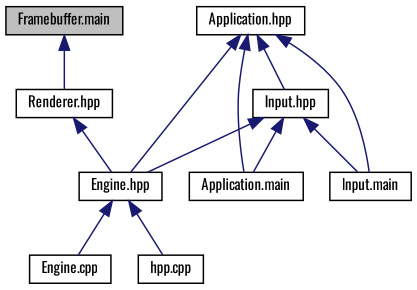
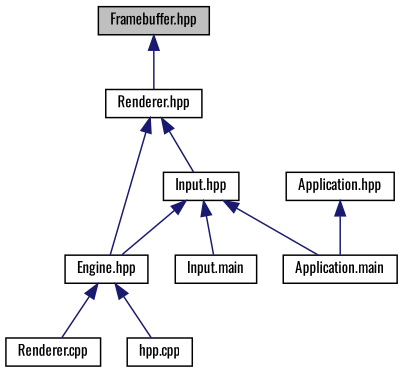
node "Framebuffer.main": label "Framebuffer.main" -> "Framebuffer.hpp"
edge "Input.hpp" -> "Application.hpp": now "Input.hpp" -> "Renderer.hpp"
edge "Input.main" -> "Application.hpp": removed
edge "Engine.hpp" -> "Application.hpp": removed
node "Engine.cpp": label "Engine.cpp" -> "Renderer.cpp"
